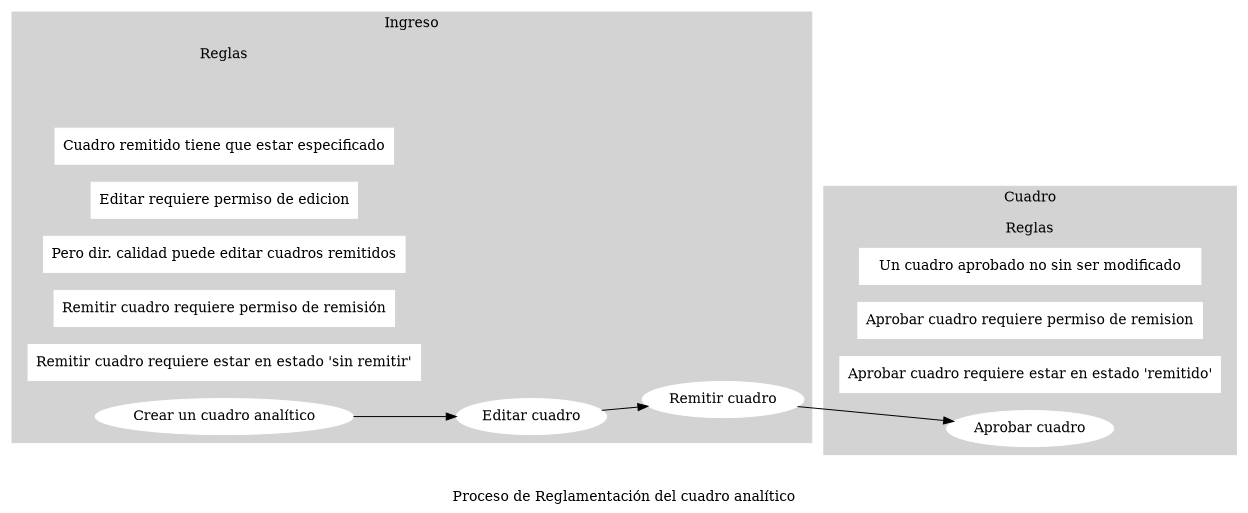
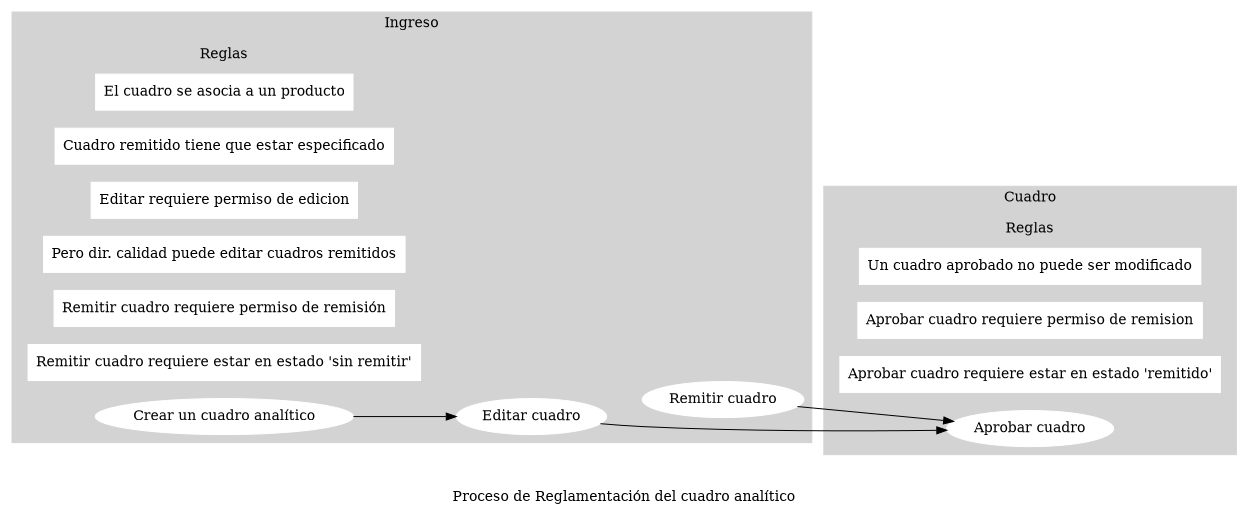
node "El cuadro se asocia a un producto": added
node "Un cuadro aprobado no sin ser modificado": label "Un cuadro aprobado no sin ser modificado" -> "Un cuadro aprobado no puede ser modificado"
edge "Editar cuadro" -> "Remitir cuadro": now "Editar cuadro" -> "Aprobar cuadro"
